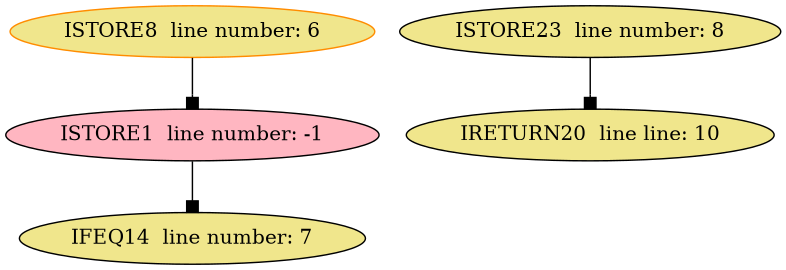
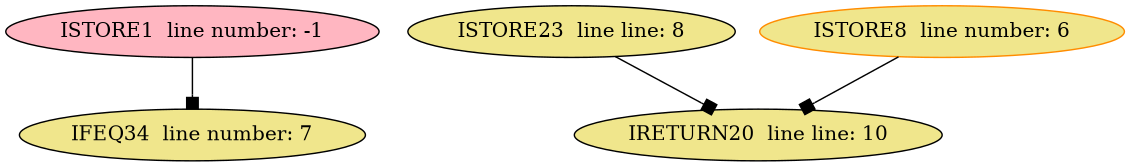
node "ISTORE23  line number: 8": label "ISTORE23  line number: 8" -> "ISTORE23  line line: 8"
edge "ISTORE8  line number: 6" -> "ISTORE1  line number: -1": now "ISTORE8  line number: 6" -> "IRETURN20  line line: 10"
node "IFEQ14  line number: 7": label "IFEQ14  line number: 7" -> "IFEQ34  line number: 7"
